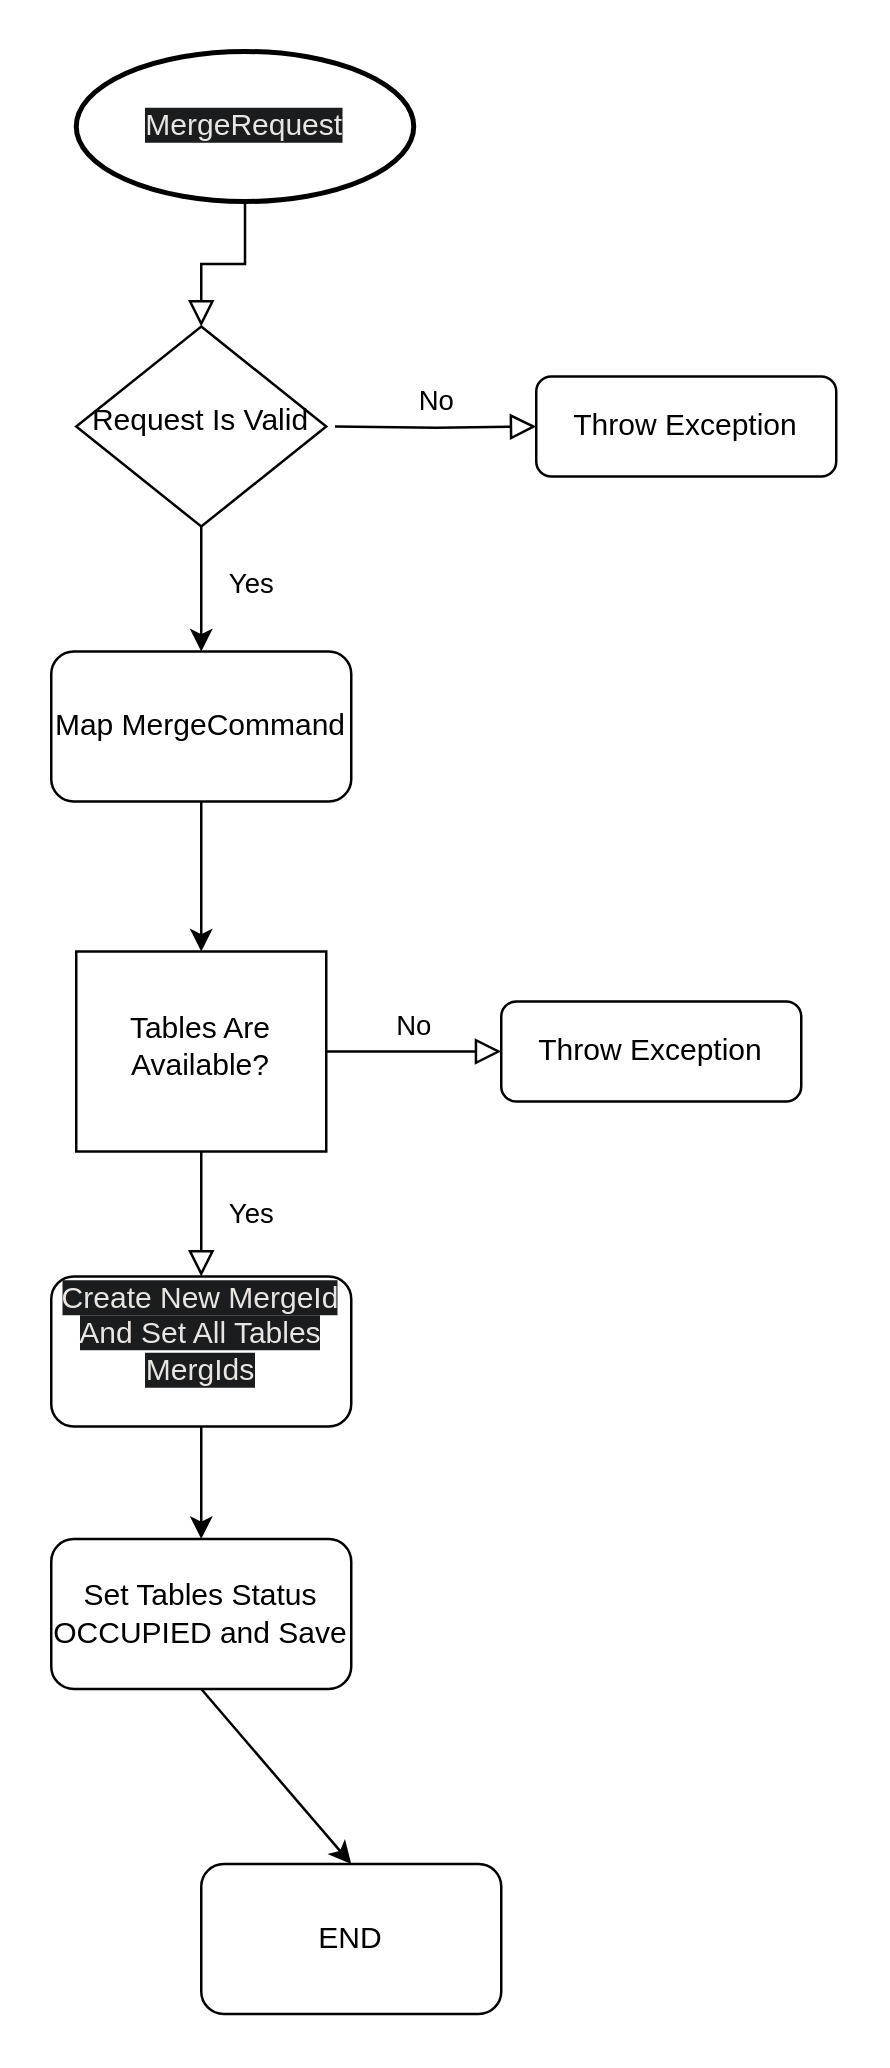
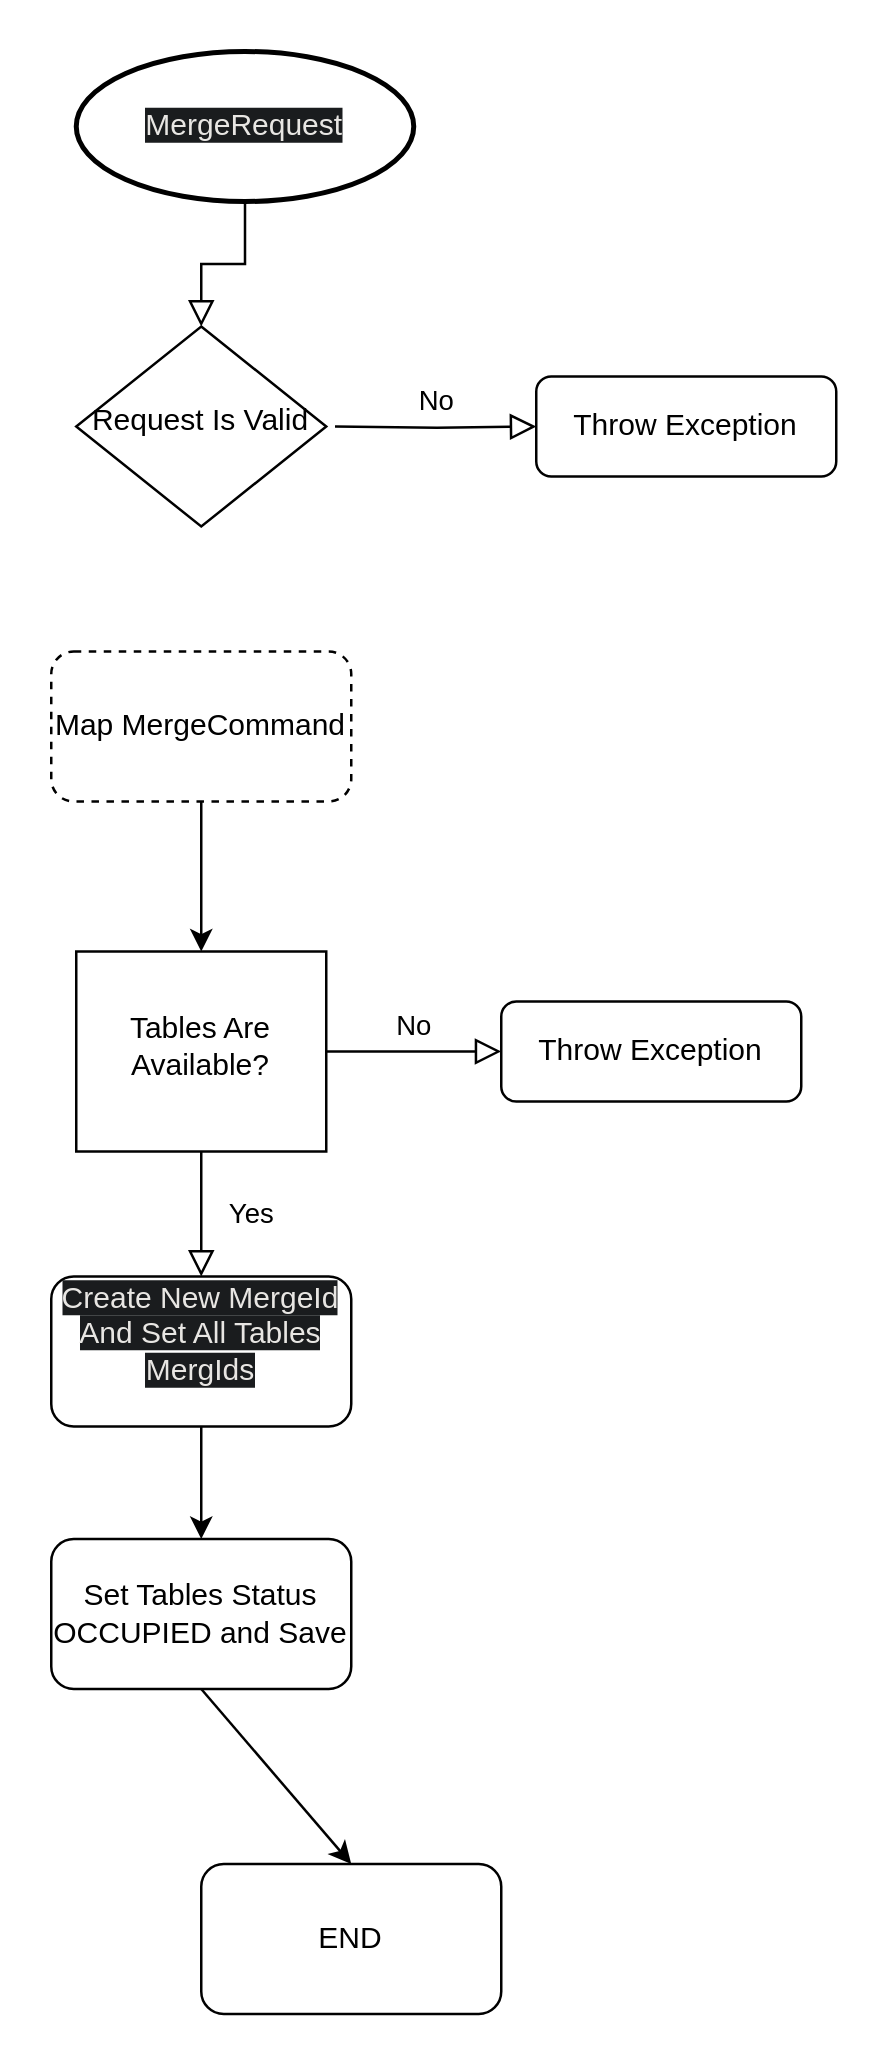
edge "Request Is Valid" -> "Map MergeCommand": removed, label "Yes"
node "Map MergeCommand": style solid -> dashed
